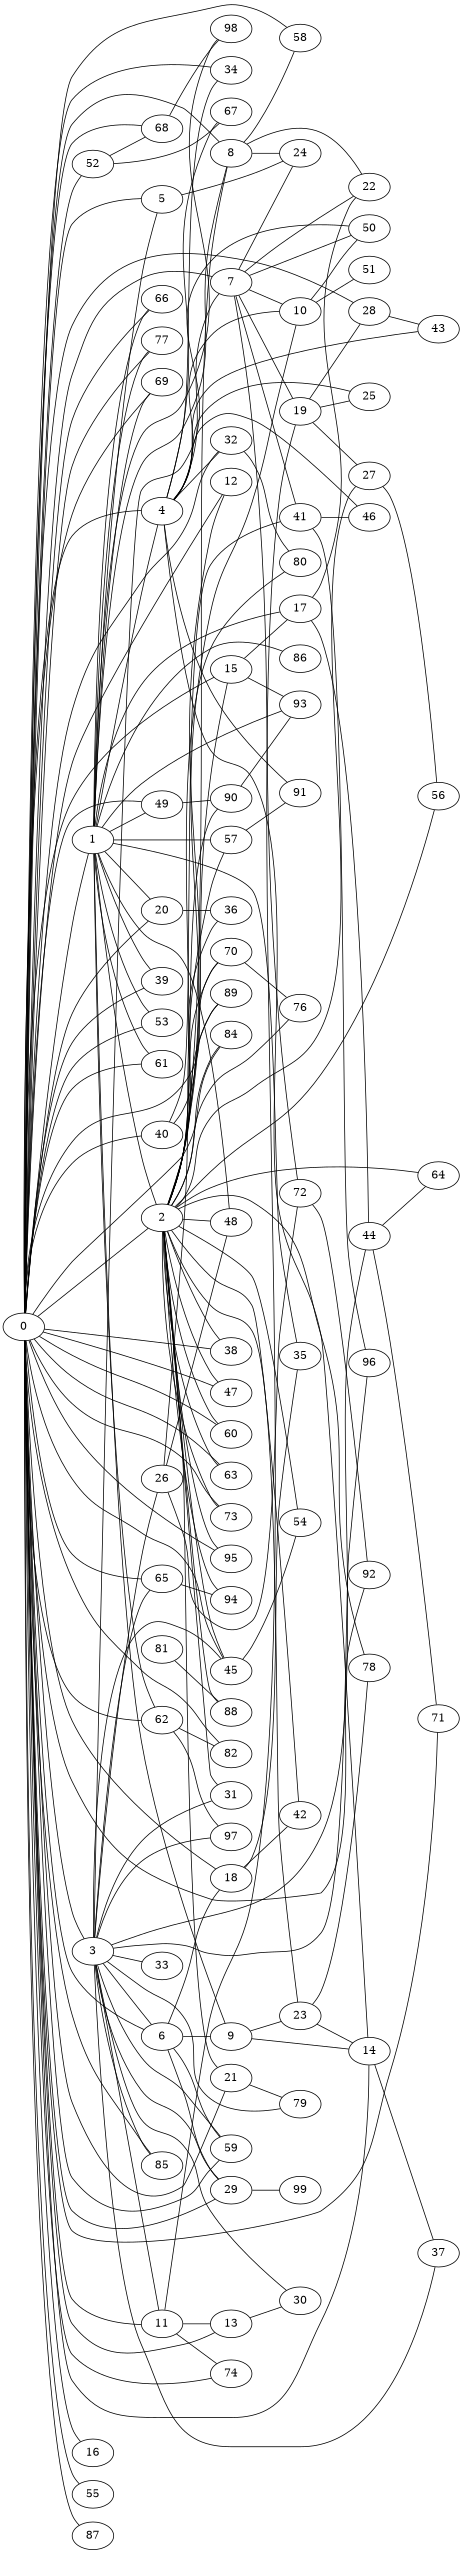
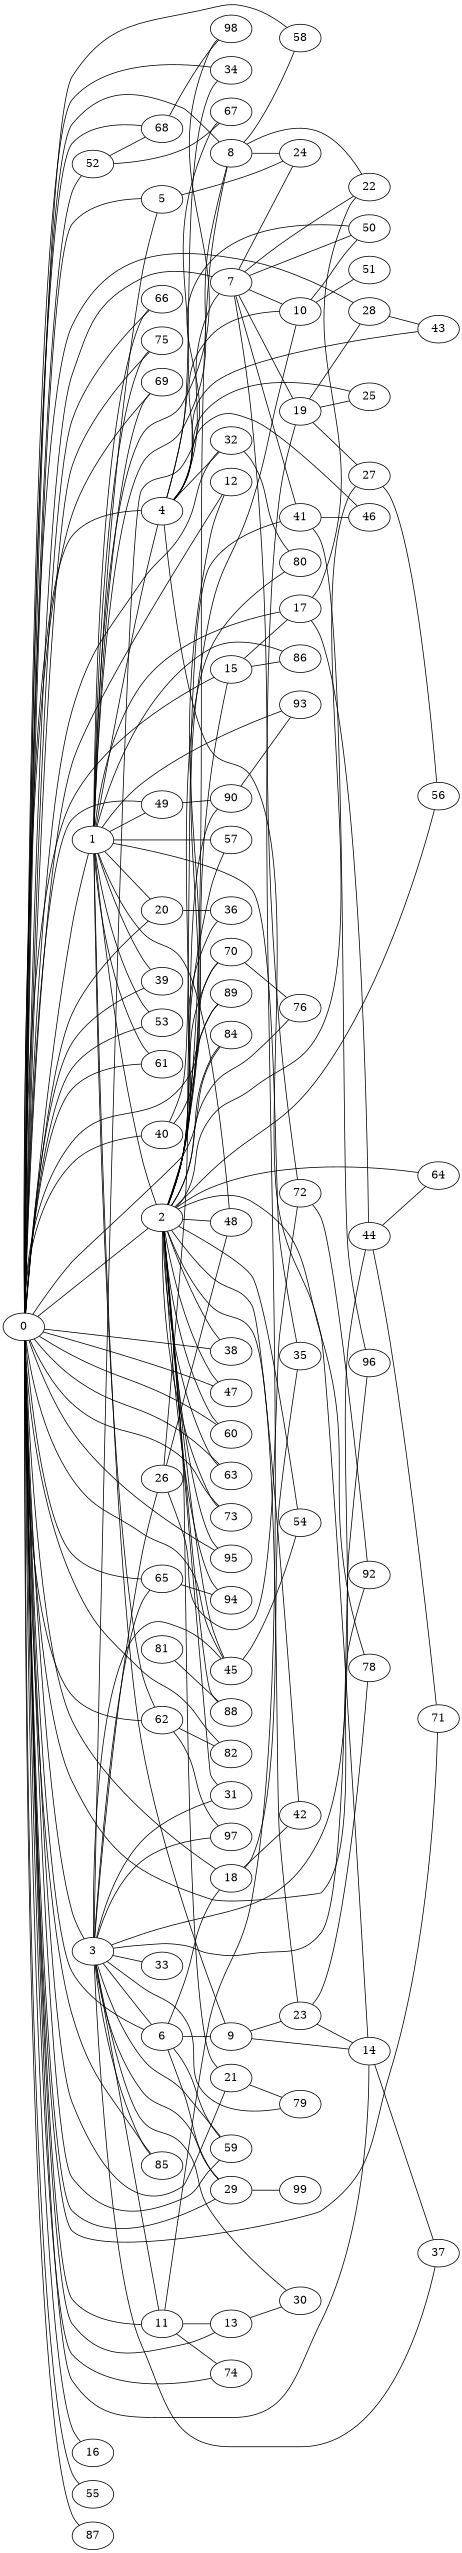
node "77": label "77" -> "75"
edge "15" -- "93": now "15" -- "86"
node "91": removed
